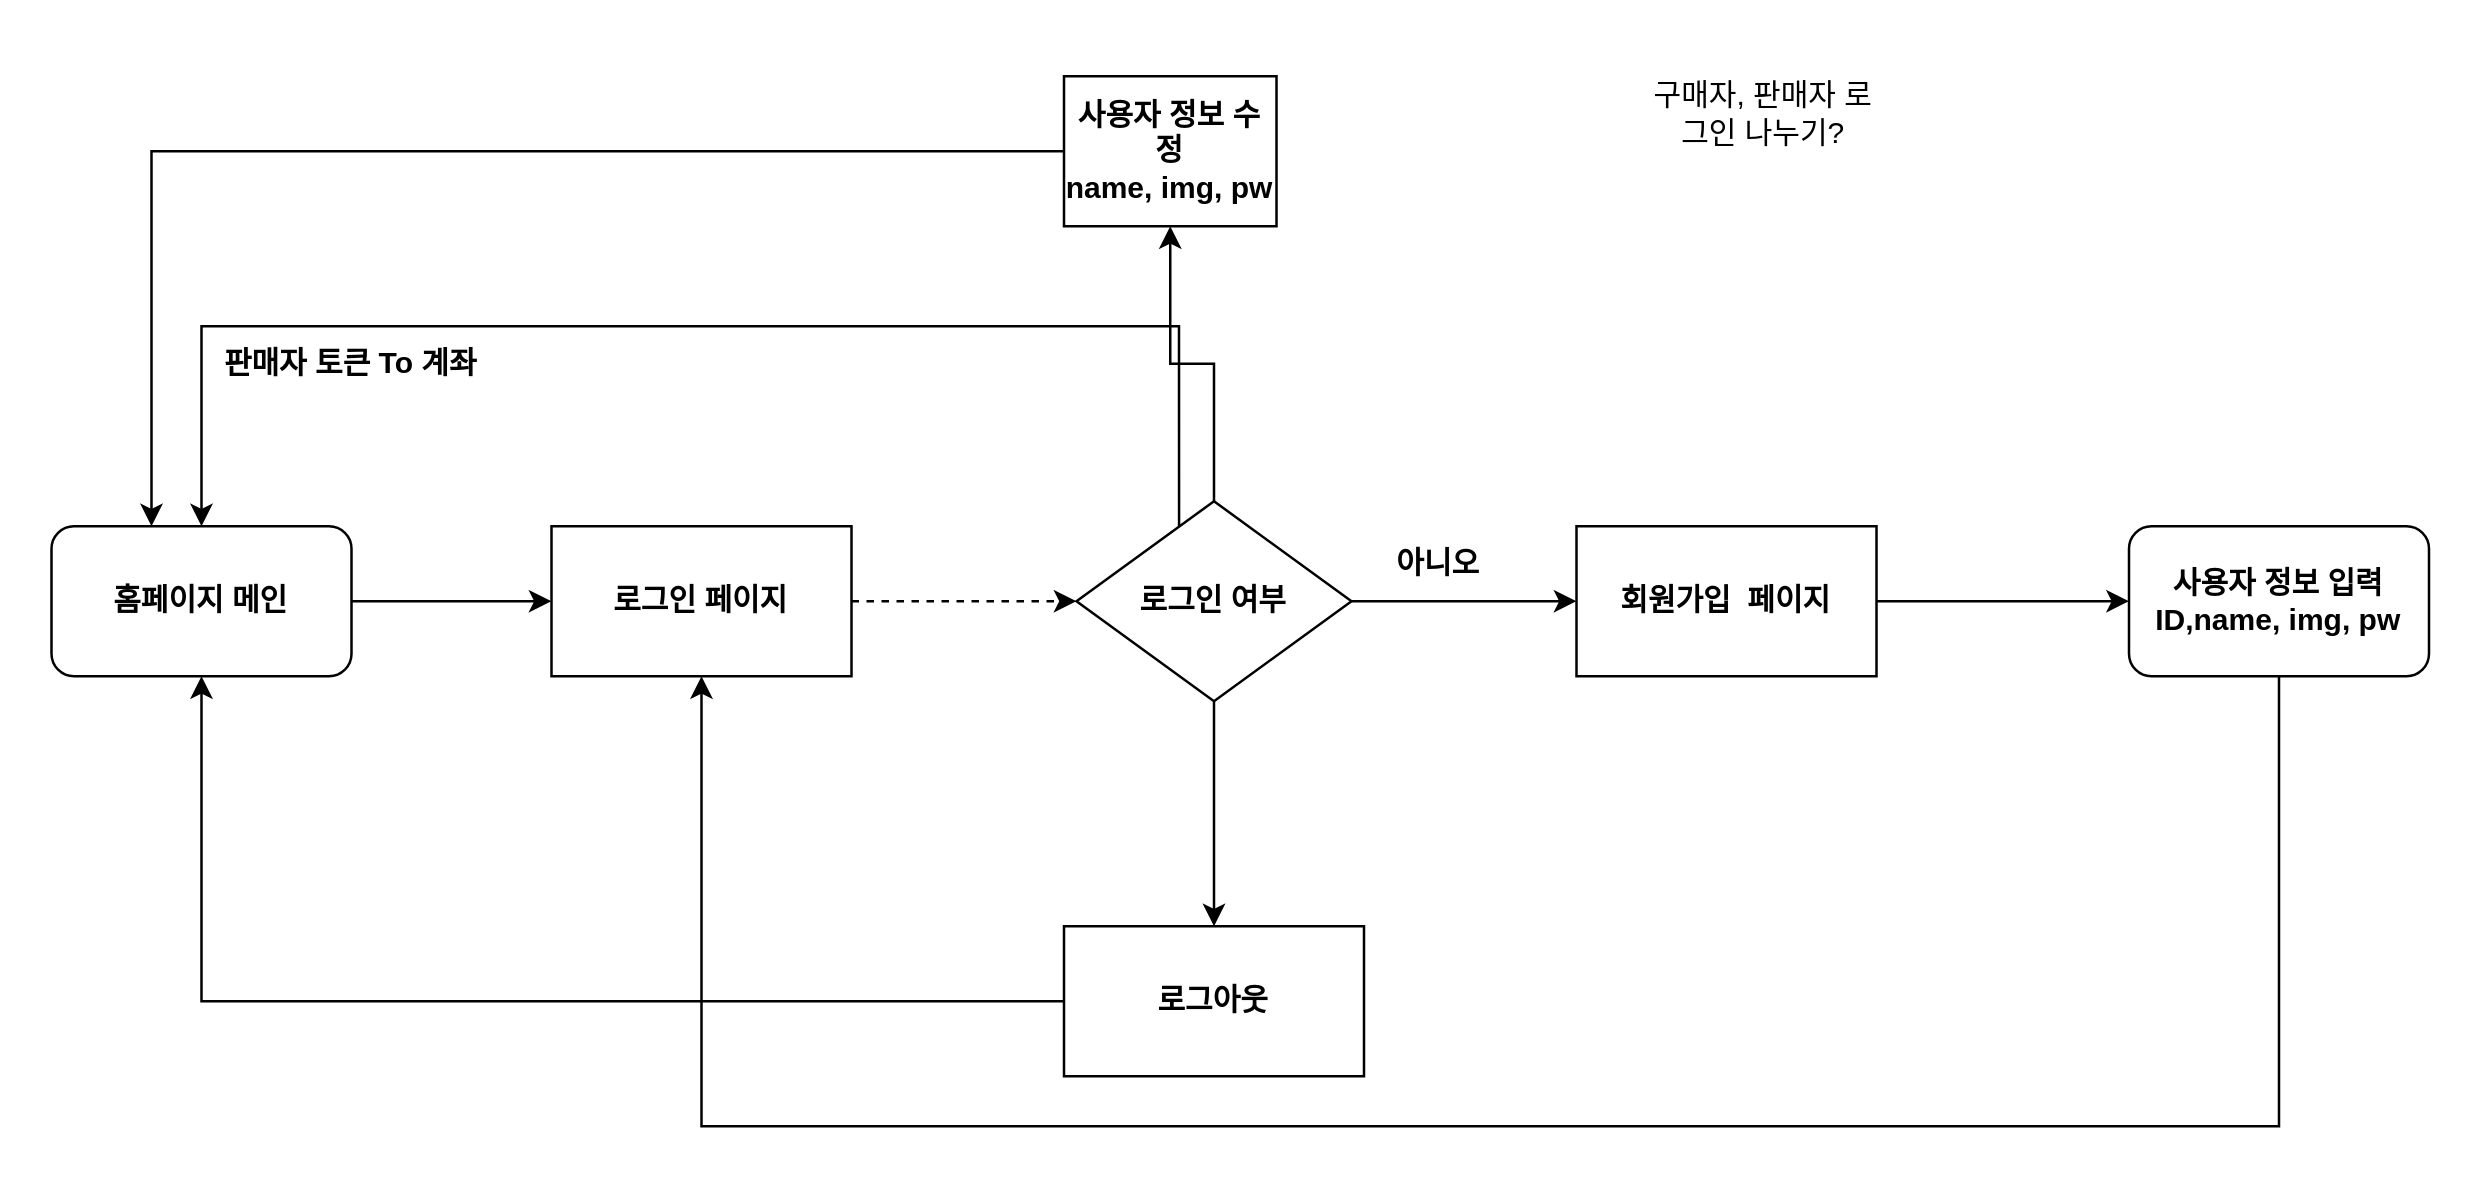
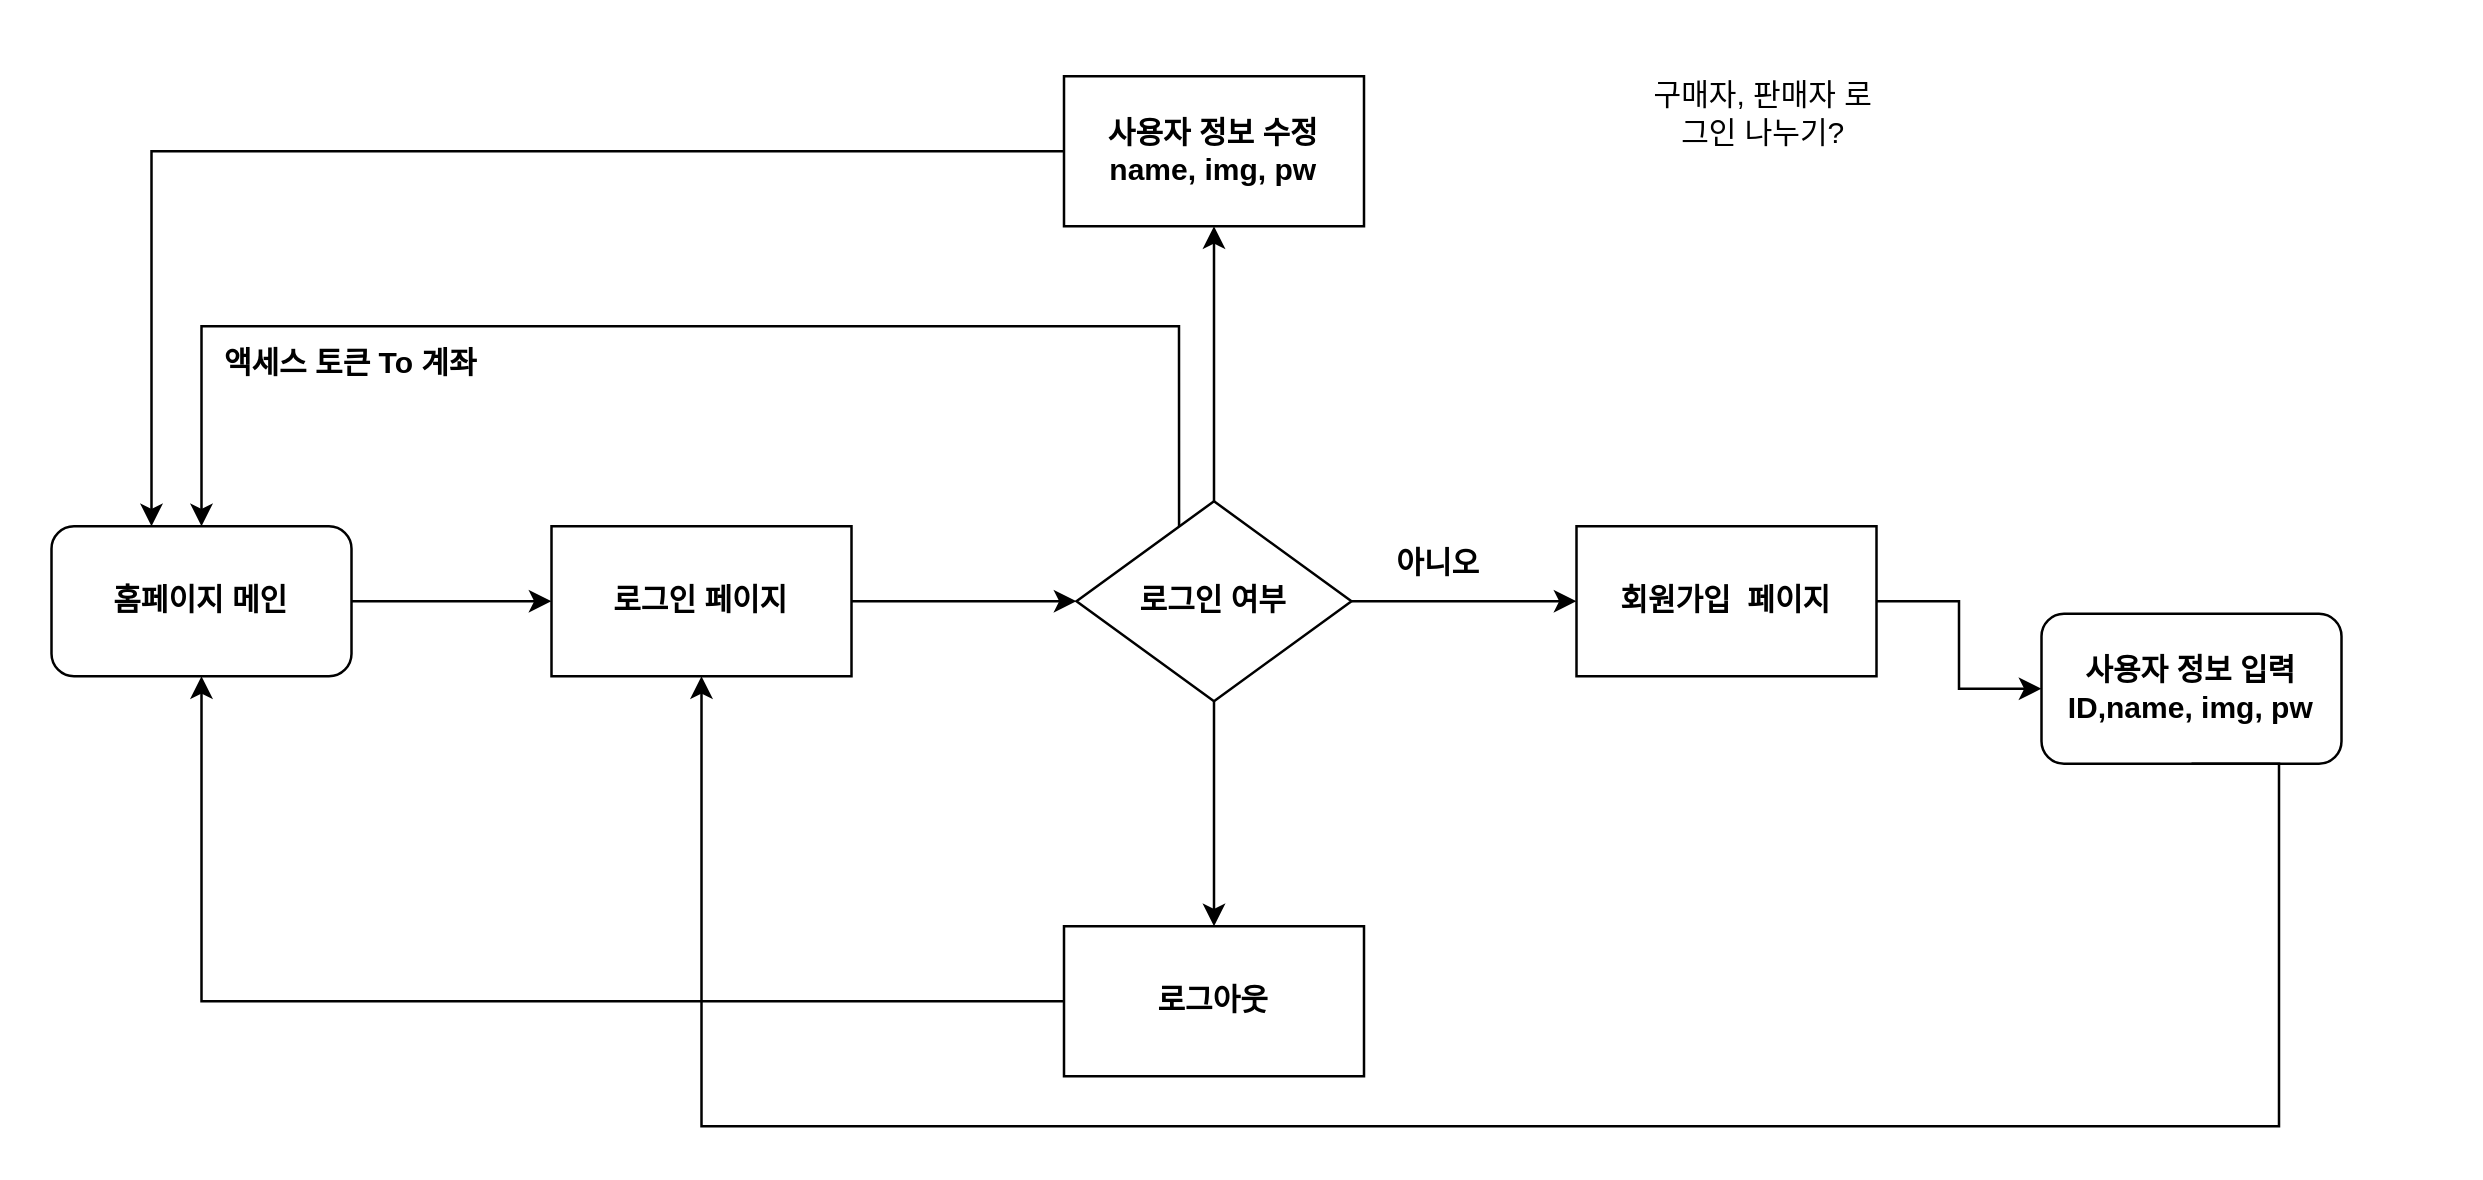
node "사용자 정보 수정 name, img, pw": size 213x150 -> 300x150
node "판매자 토큰 To 계좌": label "판매자 토큰 To 계좌" -> "액세스 토큰 To 계좌"
edge "로그인 페이지" -> "로그인 여부": style dashed -> solid
node "사용자 정보 입력 ID,name, img, pw": moved (2279, 601) -> (2191, 689)
